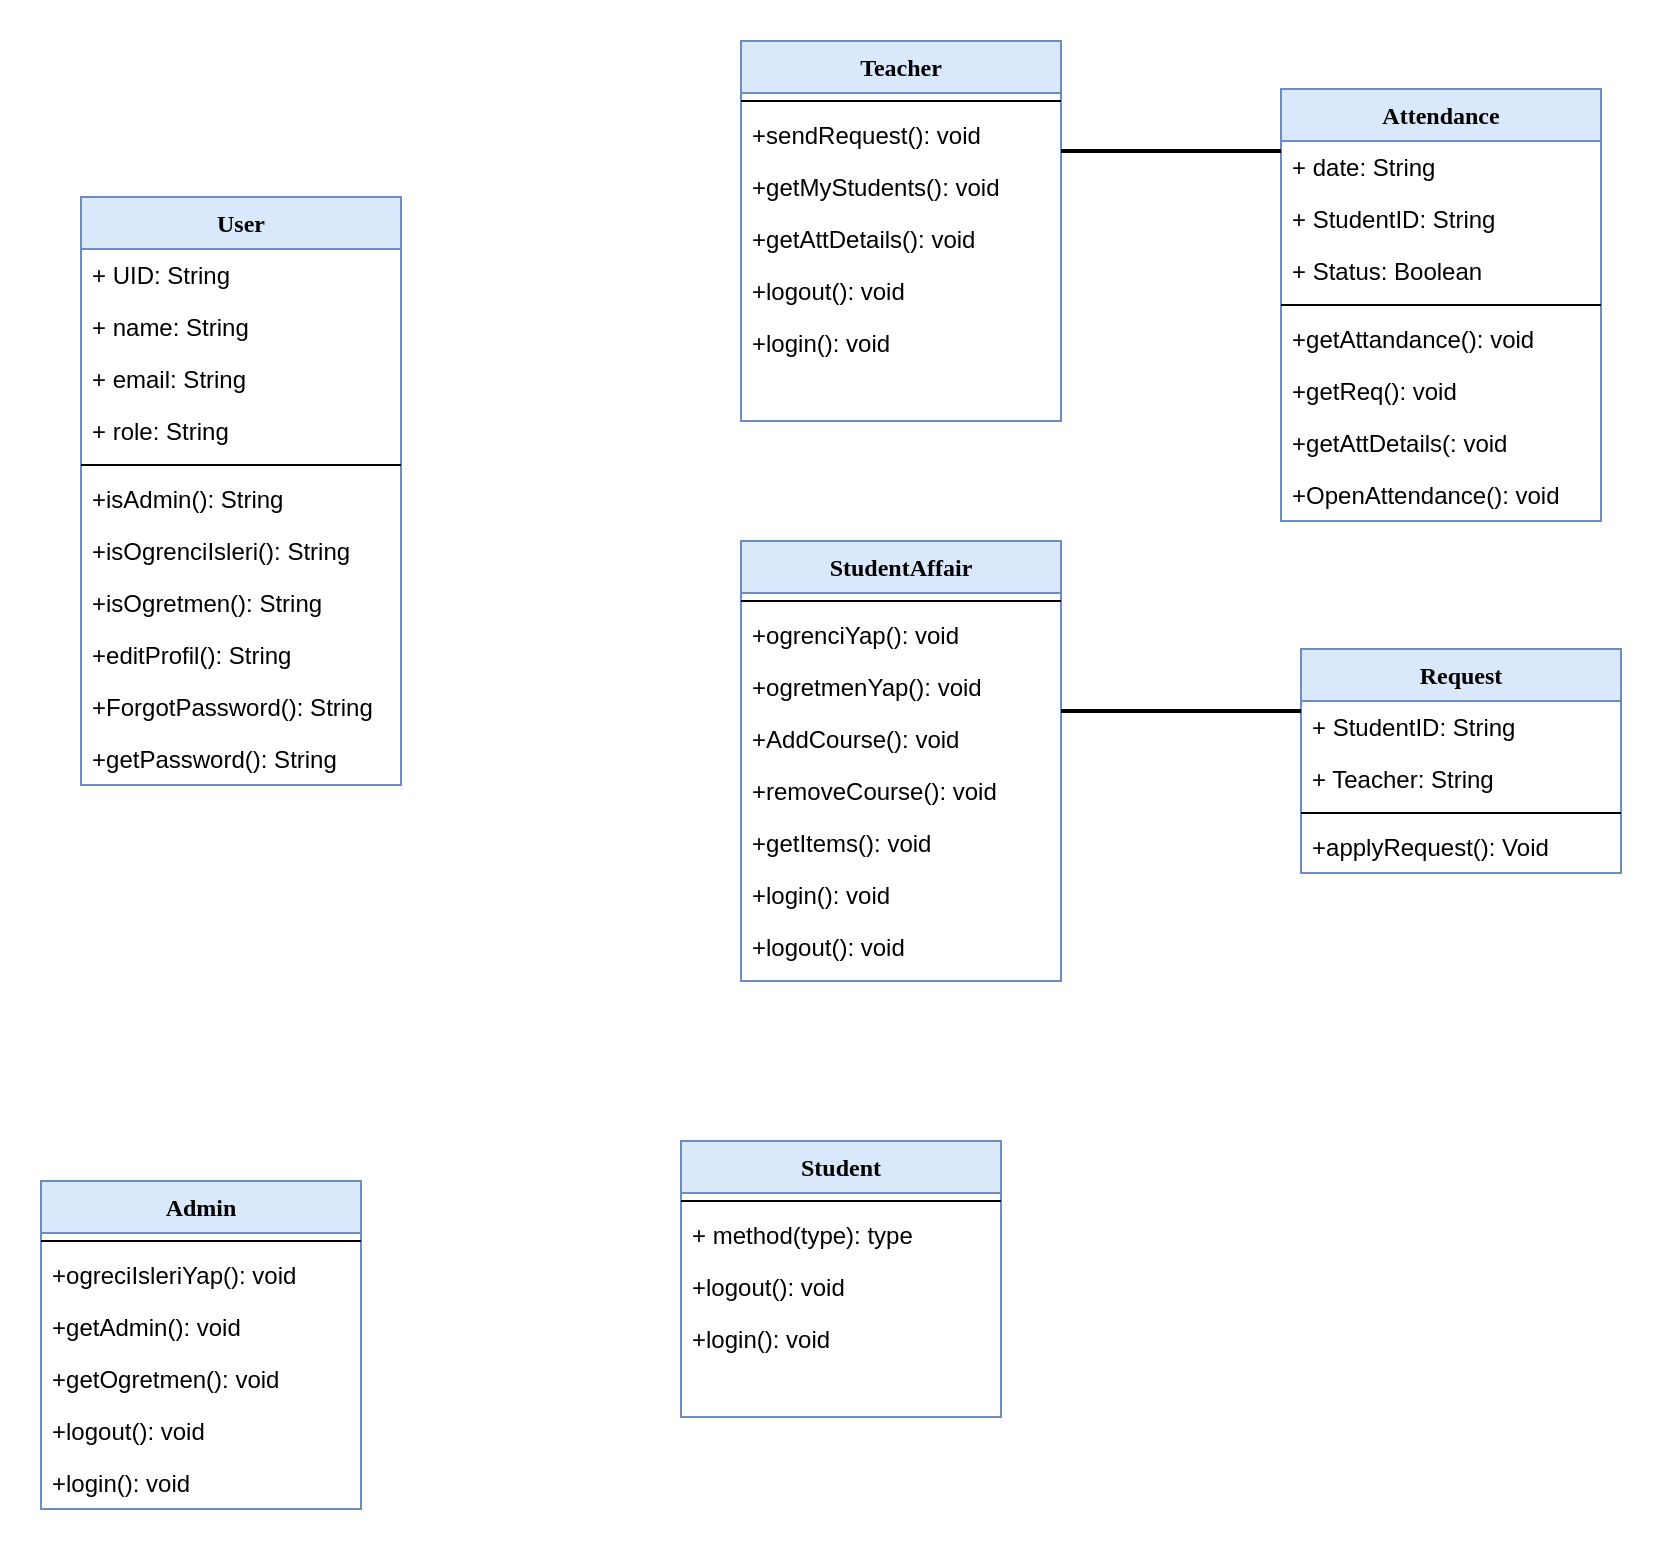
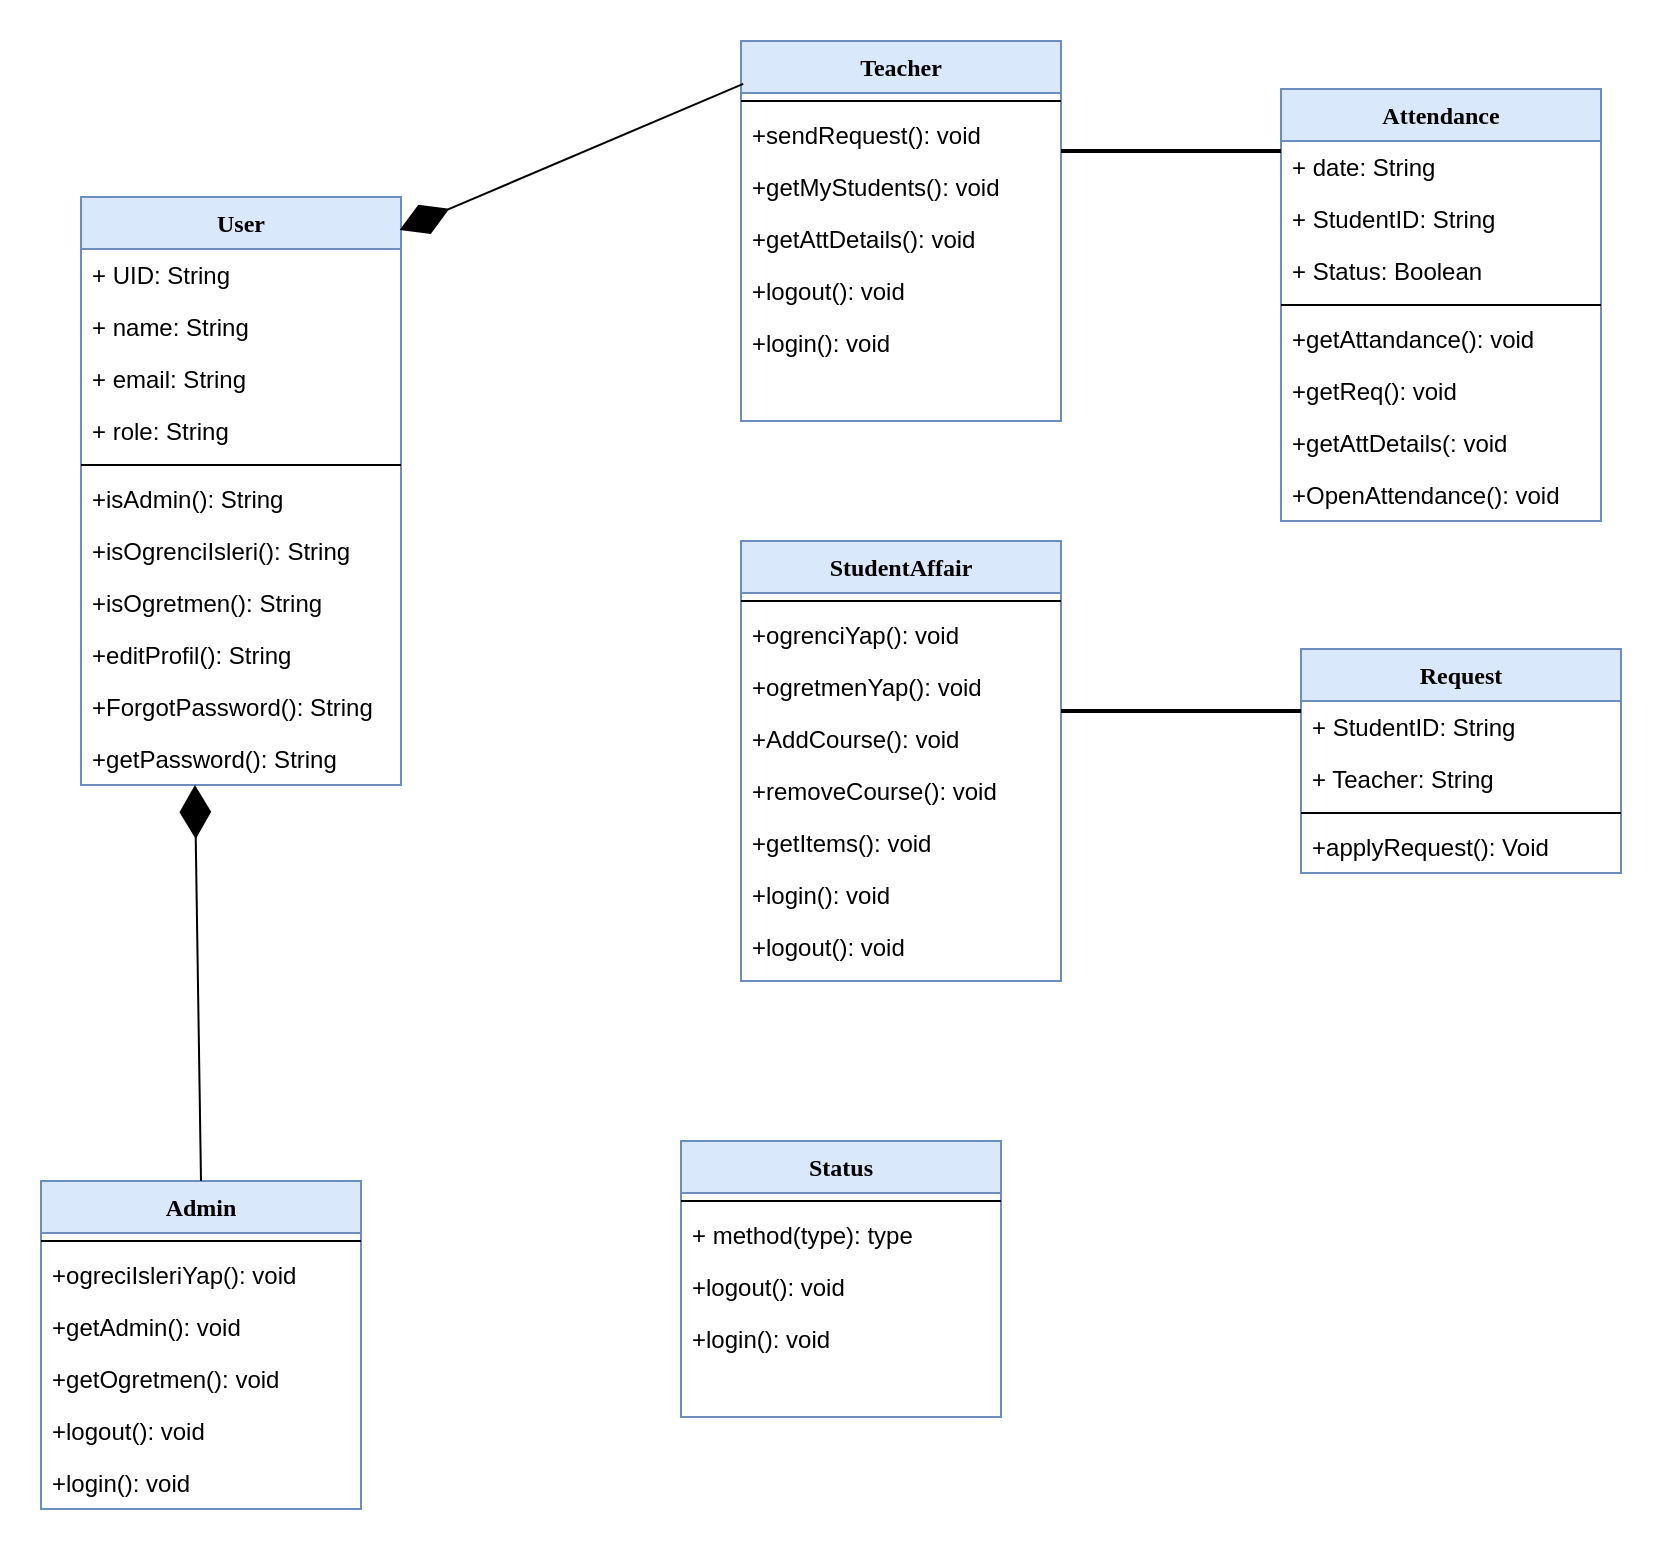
edge "Teacher" -> "User": added
edge "Admin" -> "+getPassword(): String": added
node "Student": label "Student" -> "Status"
